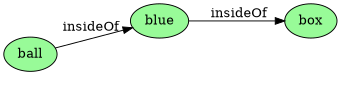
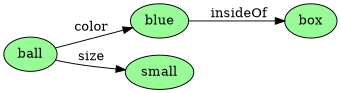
edge "ball" -> "blue": label "insideOf" -> "color"
node "small": added
